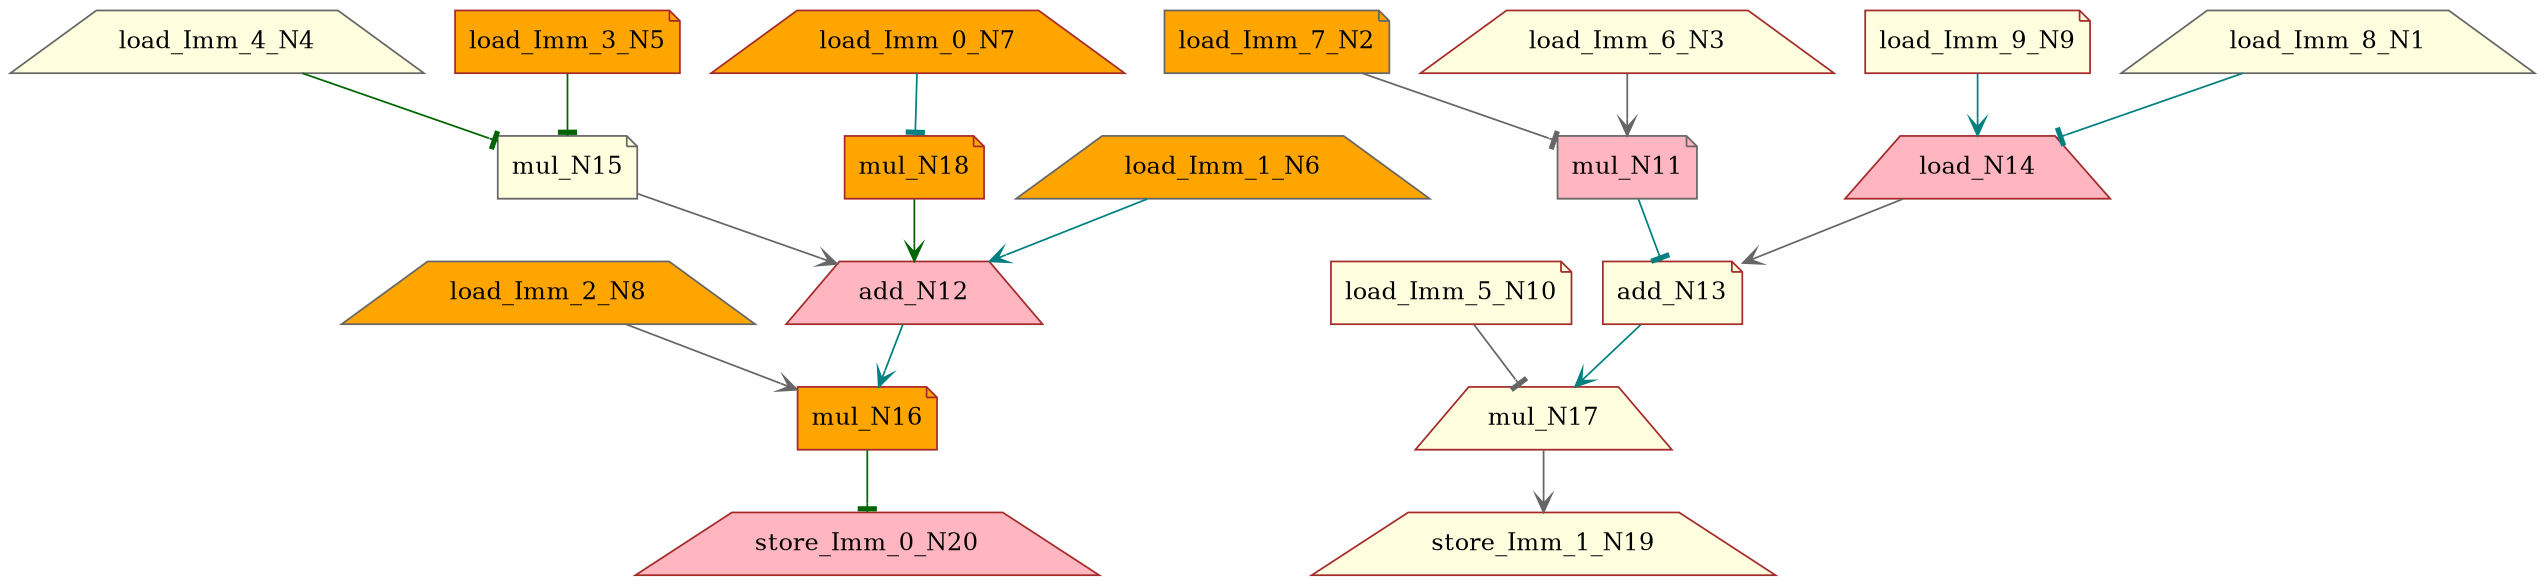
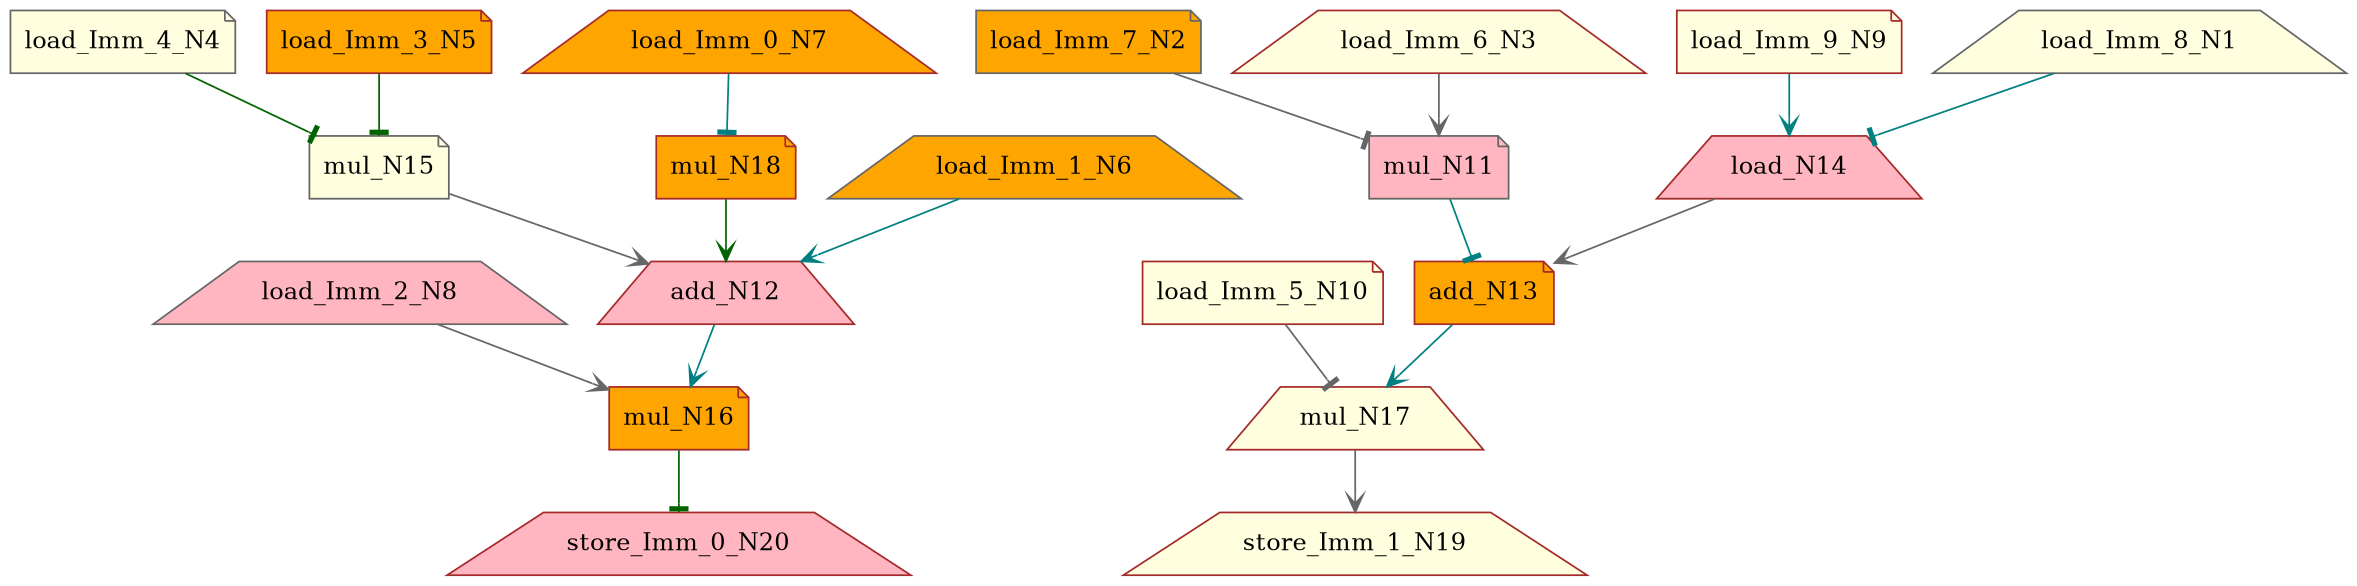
node "load_Imm_4_N4": shape trapezium -> note
node "load_Imm_2_N8": fillcolor orange -> lightpink
node "add_N13": fillcolor lightyellow -> orange
